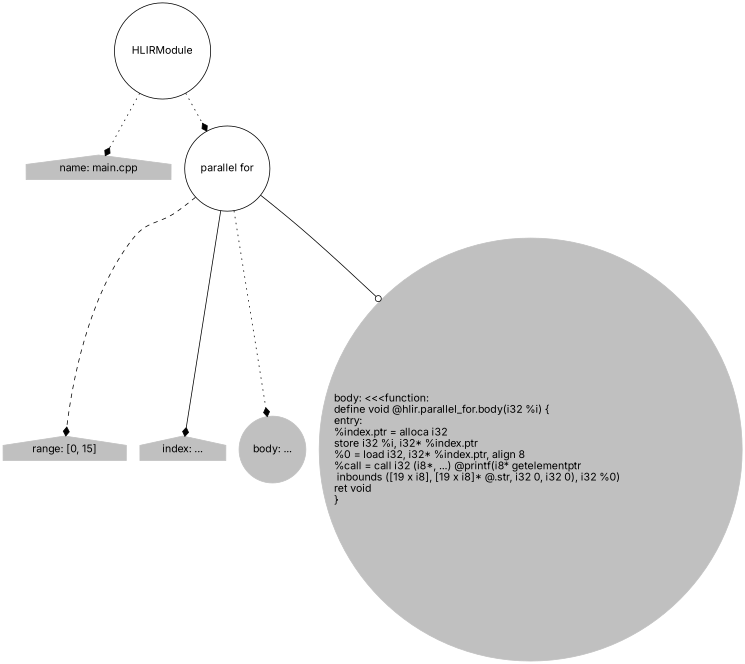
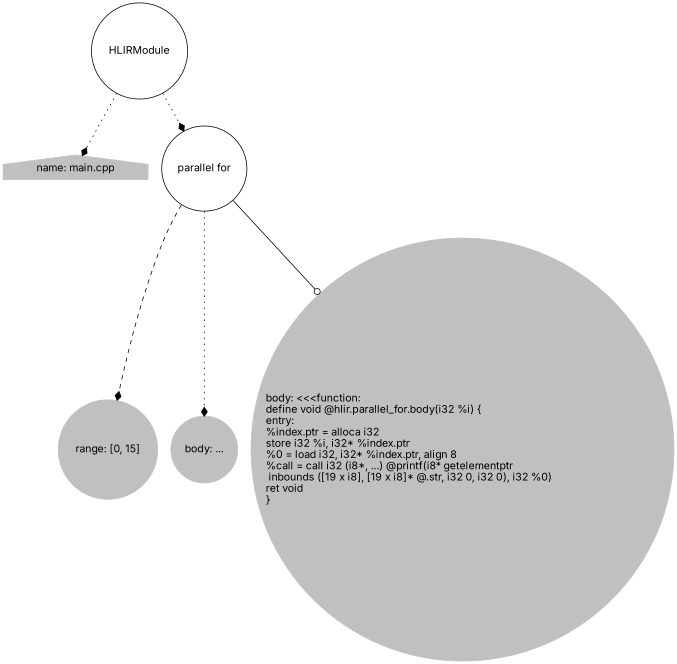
node "range: [0, 15]": shape house -> circle
node "index: ...": removed
